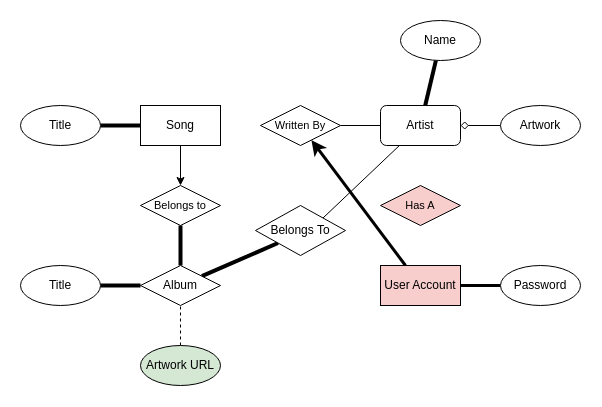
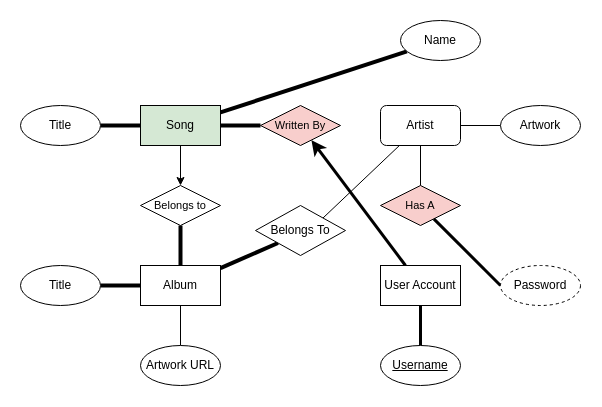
edge "Name" -- "Artist": now "Name" -- "Song"
node "Song": fillcolor #ffffff -> #d5e8d4
edge "Song" -- "Written By": added
node "Written By": fillcolor #ffffff -> #f8cecc
edge "Written By" -- "Artist": now "Has A" -- "Artist"
edge "Artwork" -> "Artist": arrowhead diamond -> none
node "Album": shape diamond -> rectangle
node "User Account": fillcolor #f8cecc -> #ffffff
edge "User Account" -- "Password": now "Has A" -- "Password"
node "Password": style solid -> dashed
edge "Album" -- "Artwork URL": style dashed -> solid
edge "User Account" -- "Username": added
node "Artwork URL": fillcolor #d5e8d4 -> #ffffff
node "Username": added
